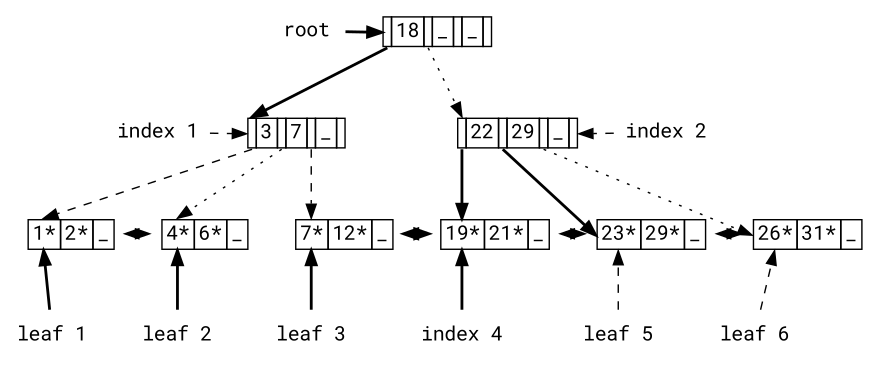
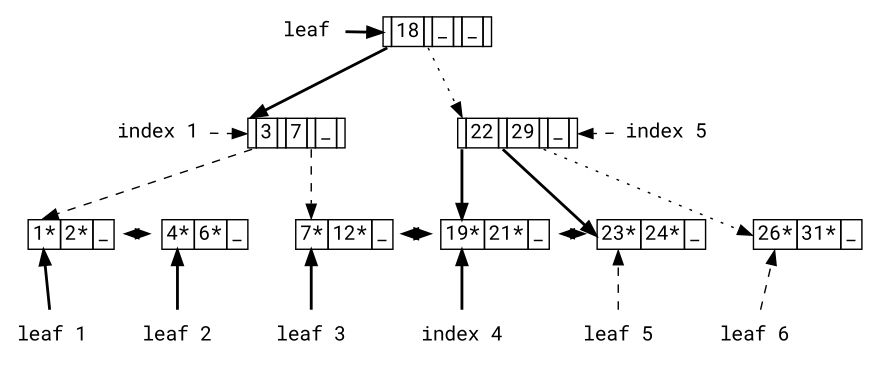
node "root": label "root" -> "leaf"
node "index 2": label "index 2" -> "index 5"
edge "3" -> "4*": removed
node "23*": text "29*" -> "24*"
edge "23*" -- "26*": removed
